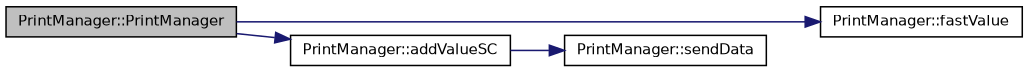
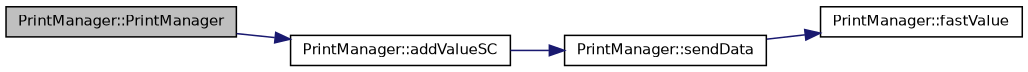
edge "PrintManager::PrintManager" -> "PrintManager::fastValue": now "PrintManager::sendData" -> "PrintManager::fastValue"
